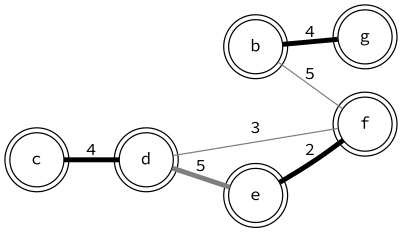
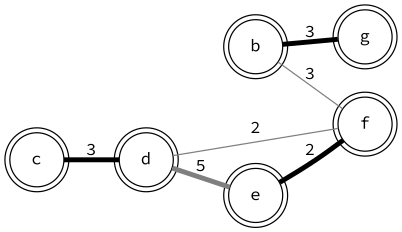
edge "g" -- "b": label "4" -> "3"
edge "b" -- "f": label "5" -> "3"
edge "f" -- "d": label "3" -> "2"
edge "c" -- "d": label "4" -> "3"
